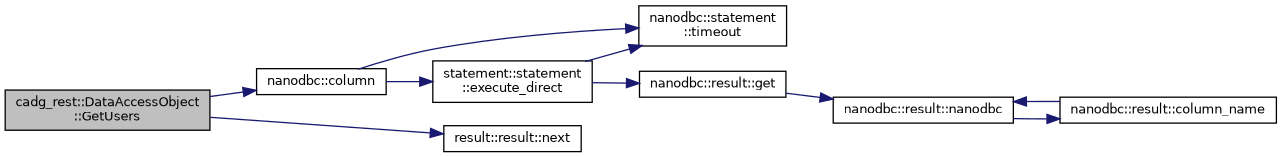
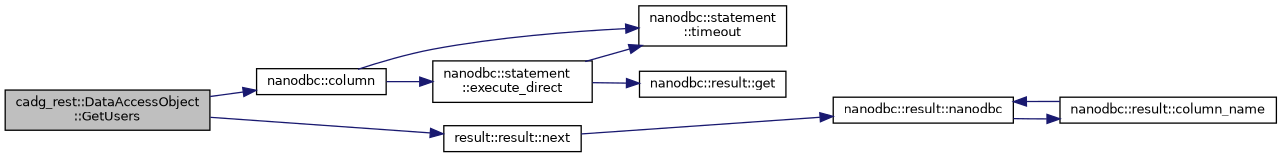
node "statement::statement ::execute_direct": label "statement::statement ::execute_direct" -> "nanodbc::statement ::execute_direct"
edge "nanodbc::result::get" -> "nanodbc::result::nanodbc": now "result::result::next" -> "nanodbc::result::nanodbc"
